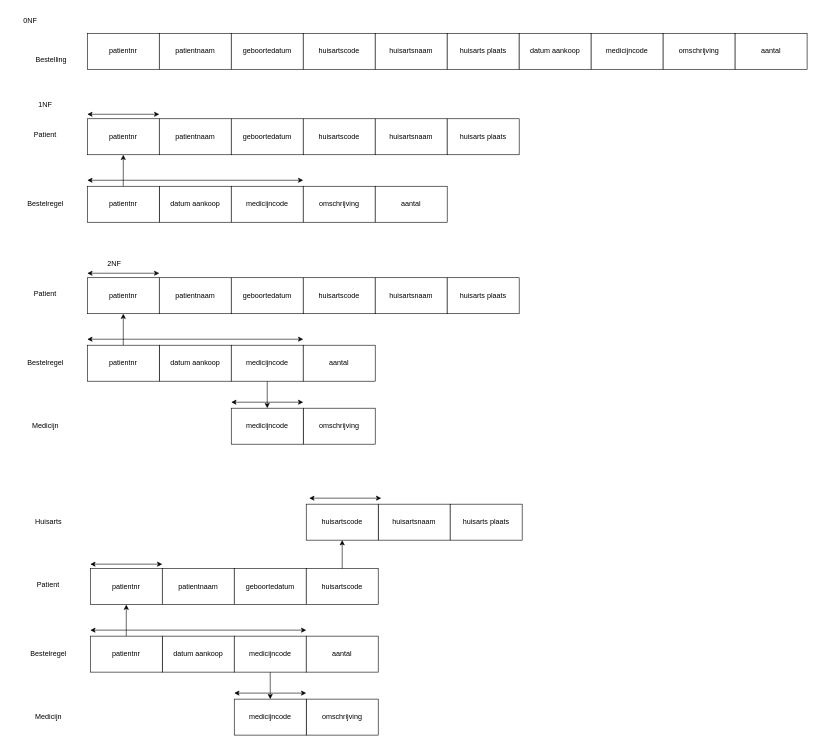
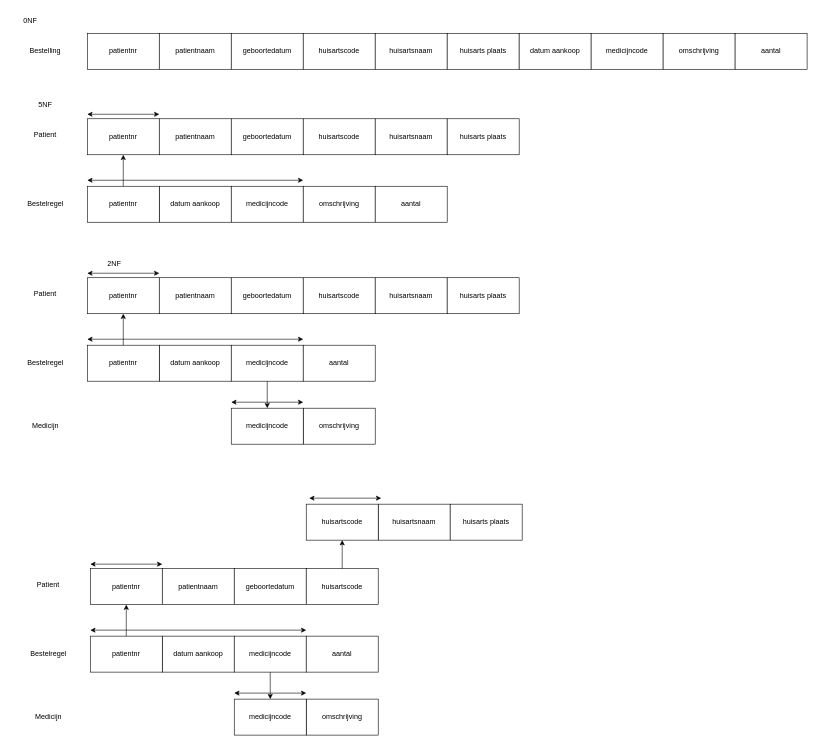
node "Bestelling": moved (51, 60) -> (45, 51)
node "1NF": label "1NF" -> "5NF"
node "Huisarts": removed
